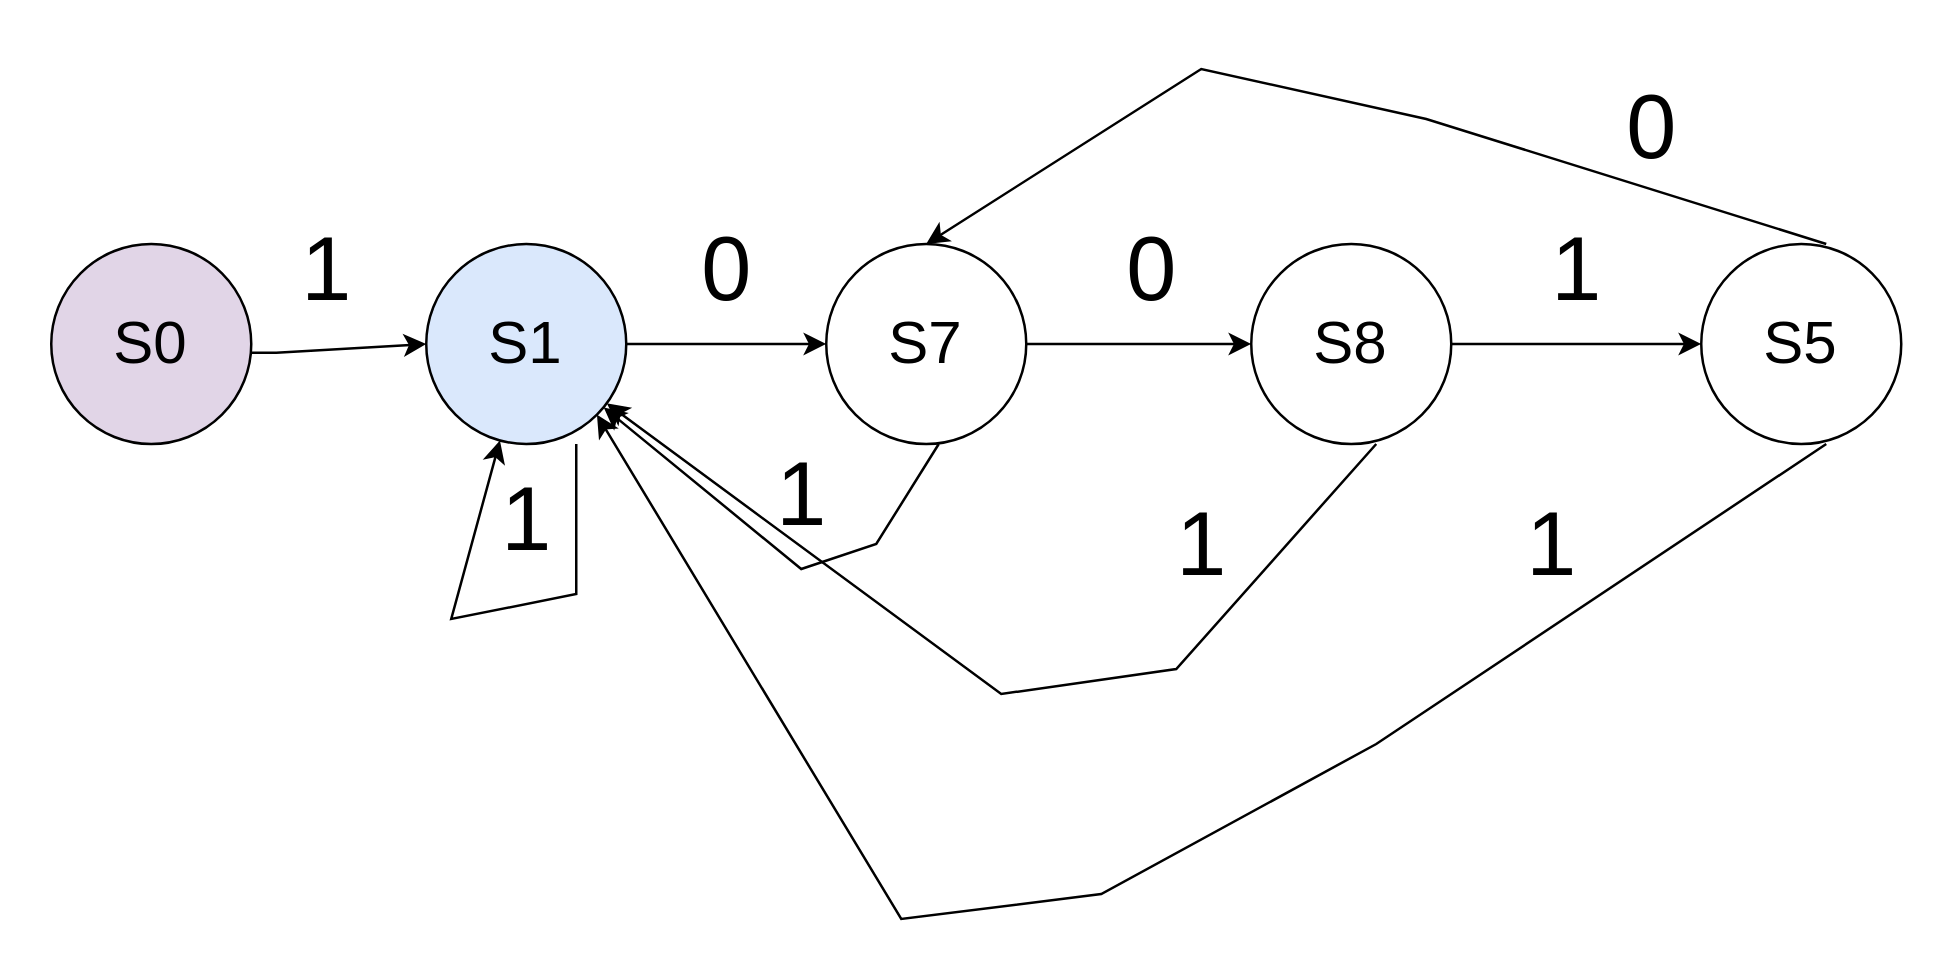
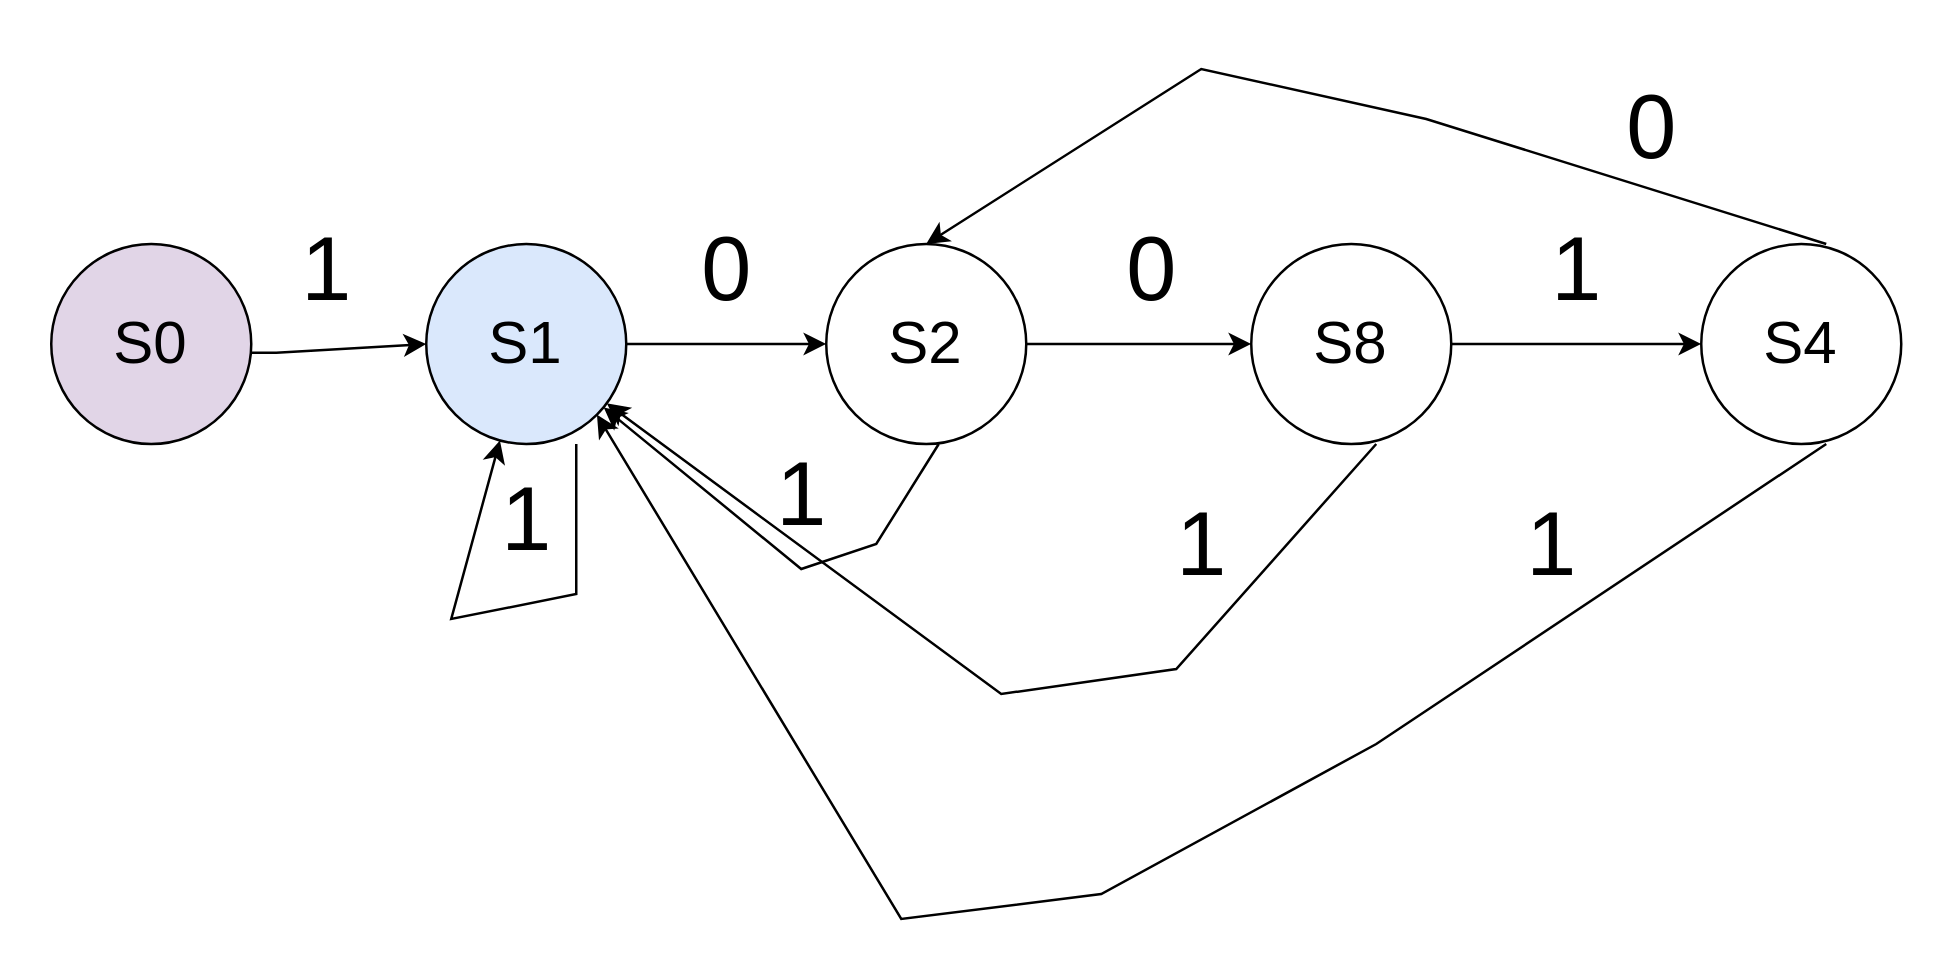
node "S7": label "S7" -> "S2"
node "S5": label "S5" -> "S4"
